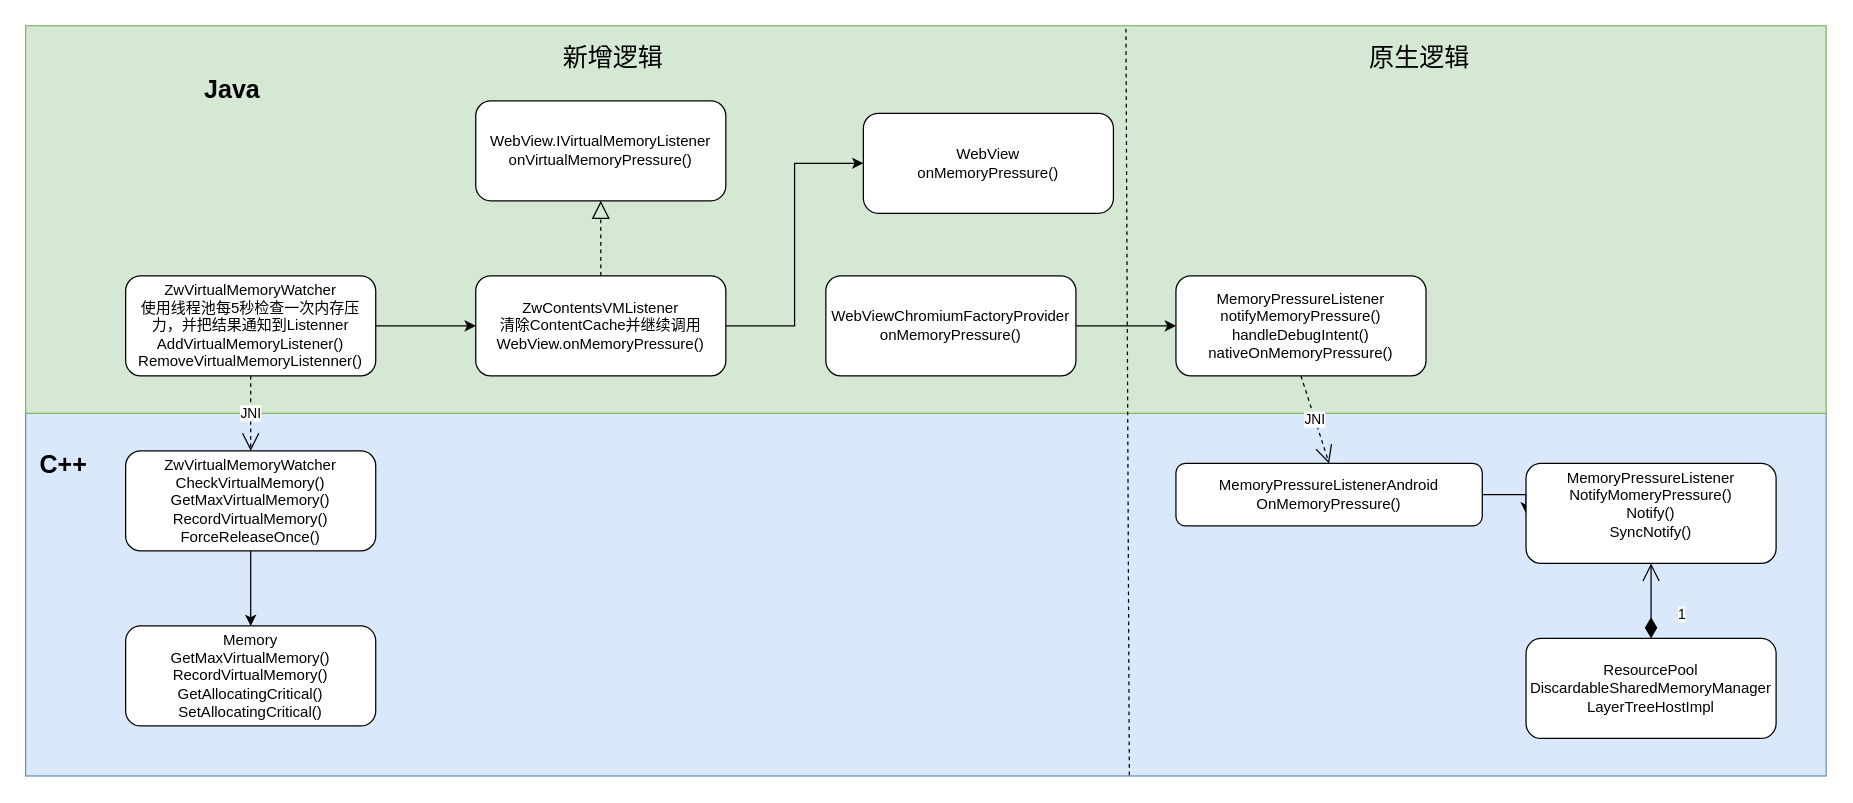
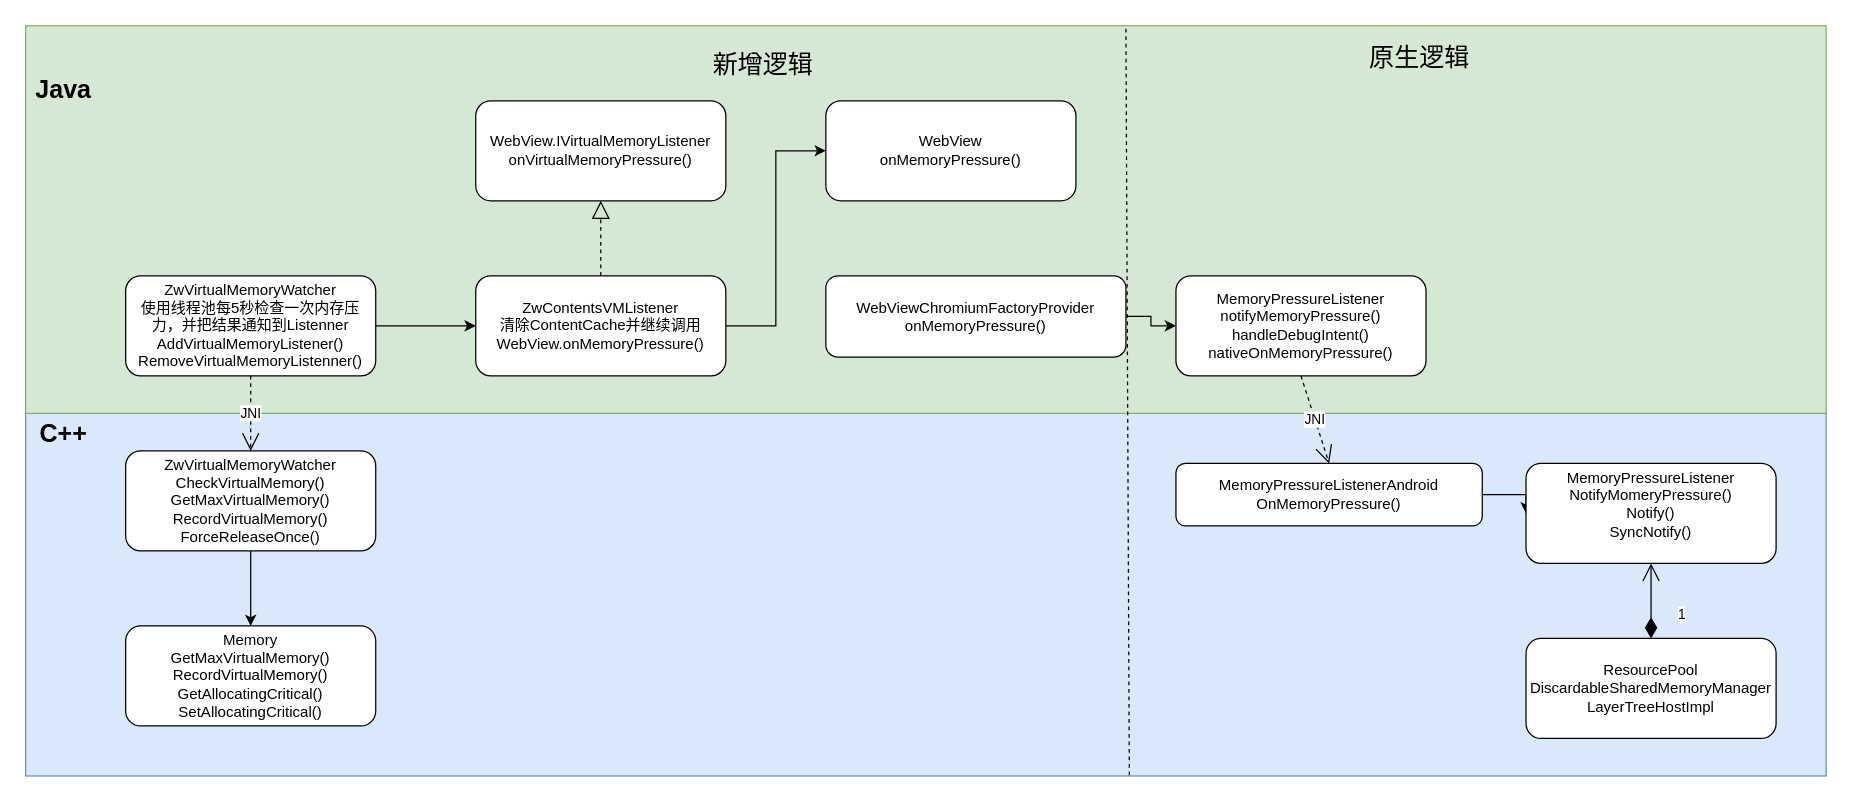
node "新增逻辑": moved (613, 57) -> (763, 63)
node "Java": moved (232, 88) -> (63, 88)
node "WebView onMemoryPressure()": moved (988, 163) -> (951, 151)
node "WebViewChromiumFactoryProvider onMemoryPressure()": size 250x100 -> 300x81
node "C++": moved (63, 463) -> (63, 432)
